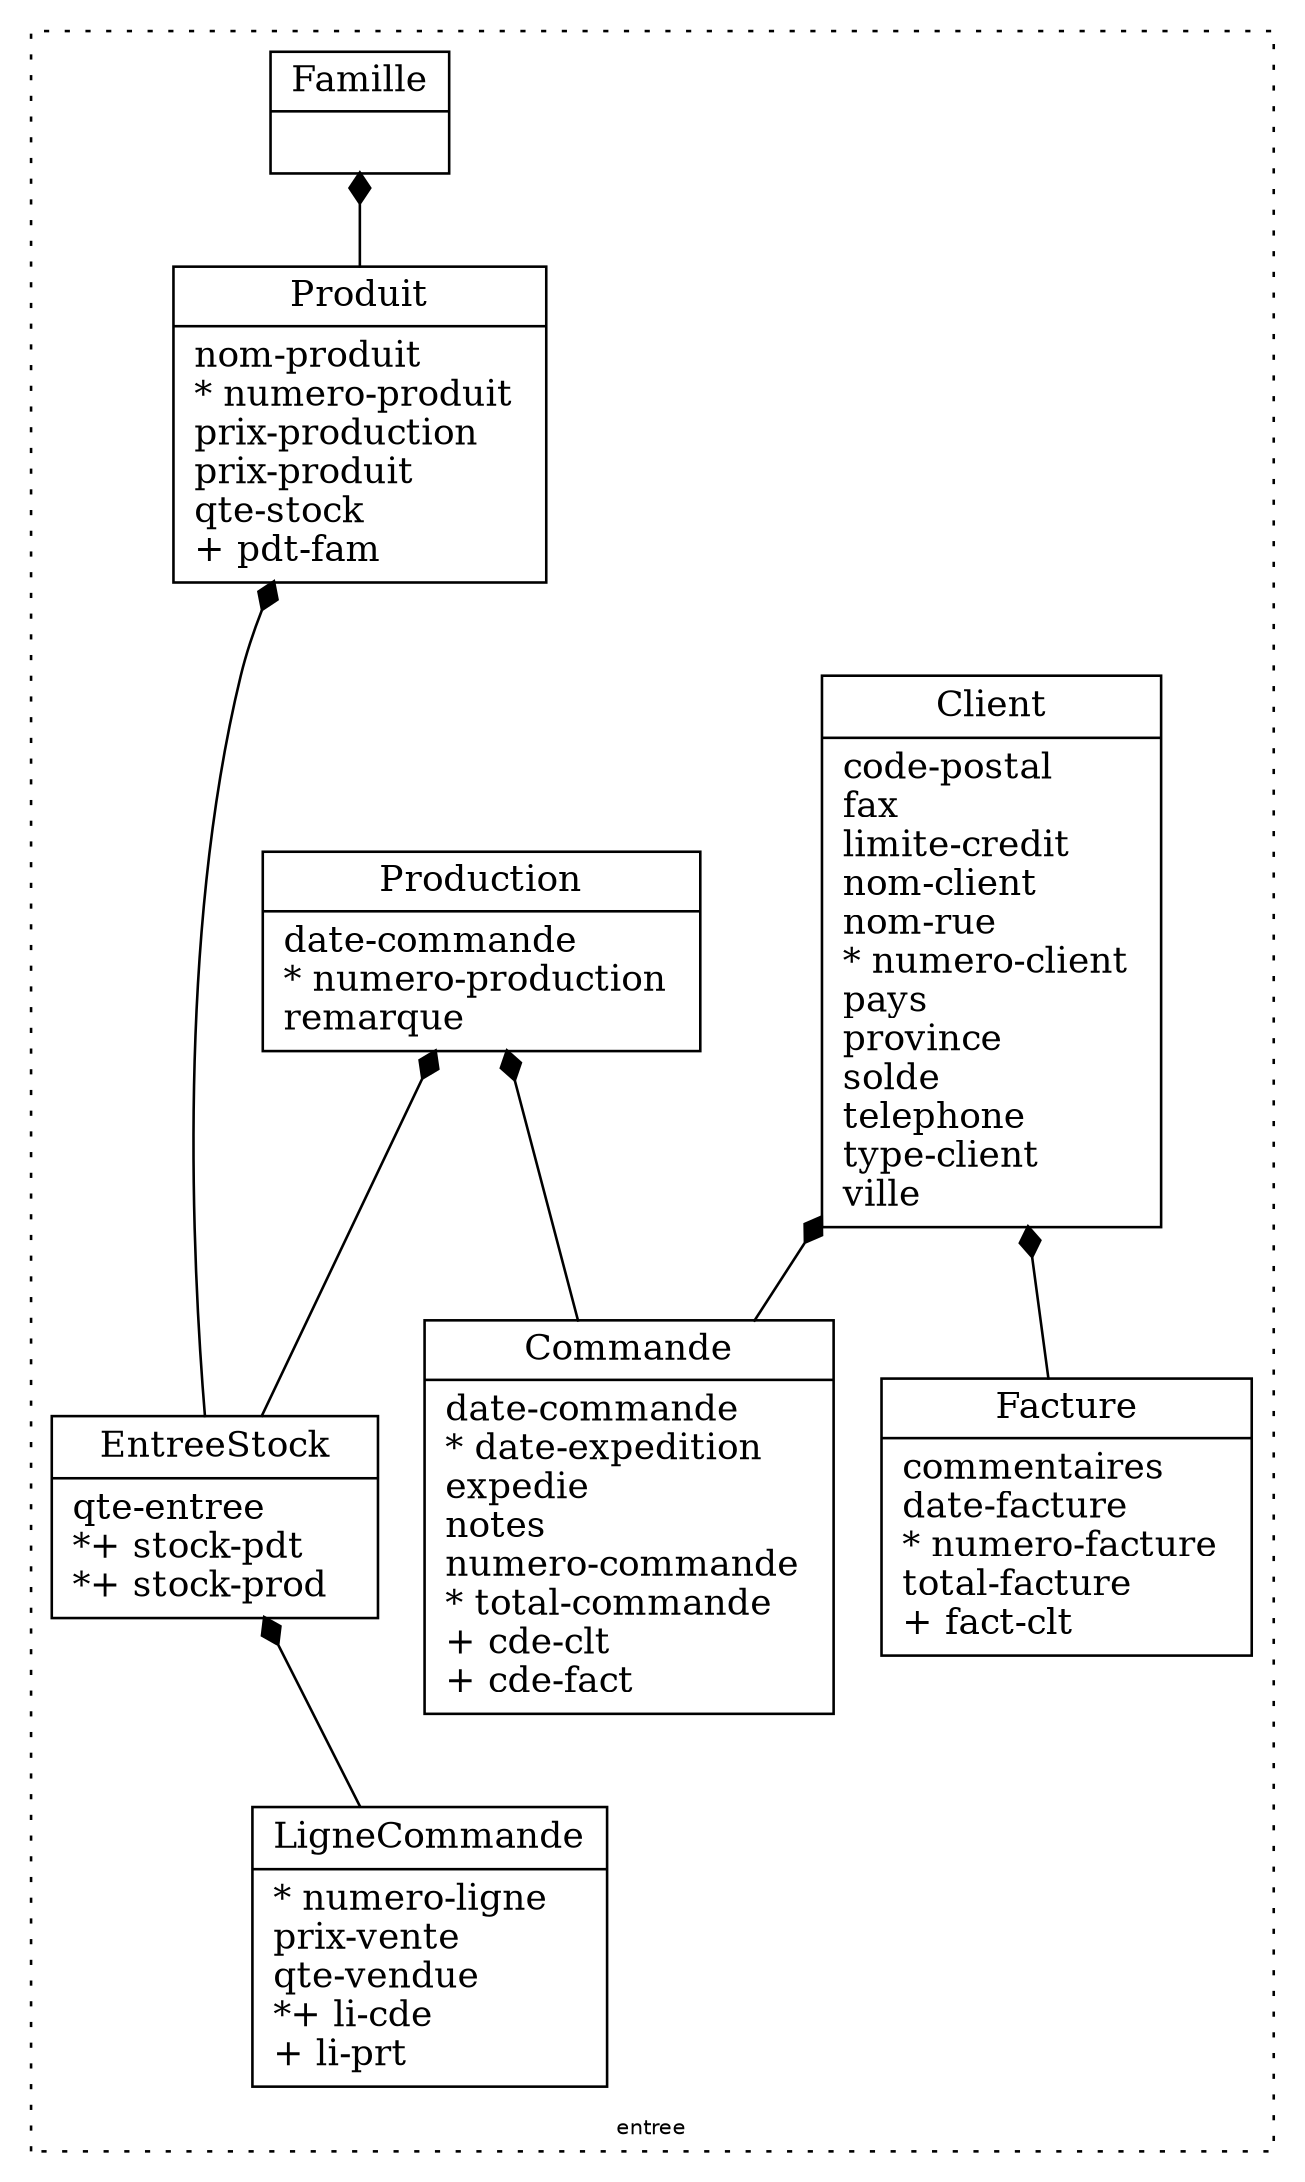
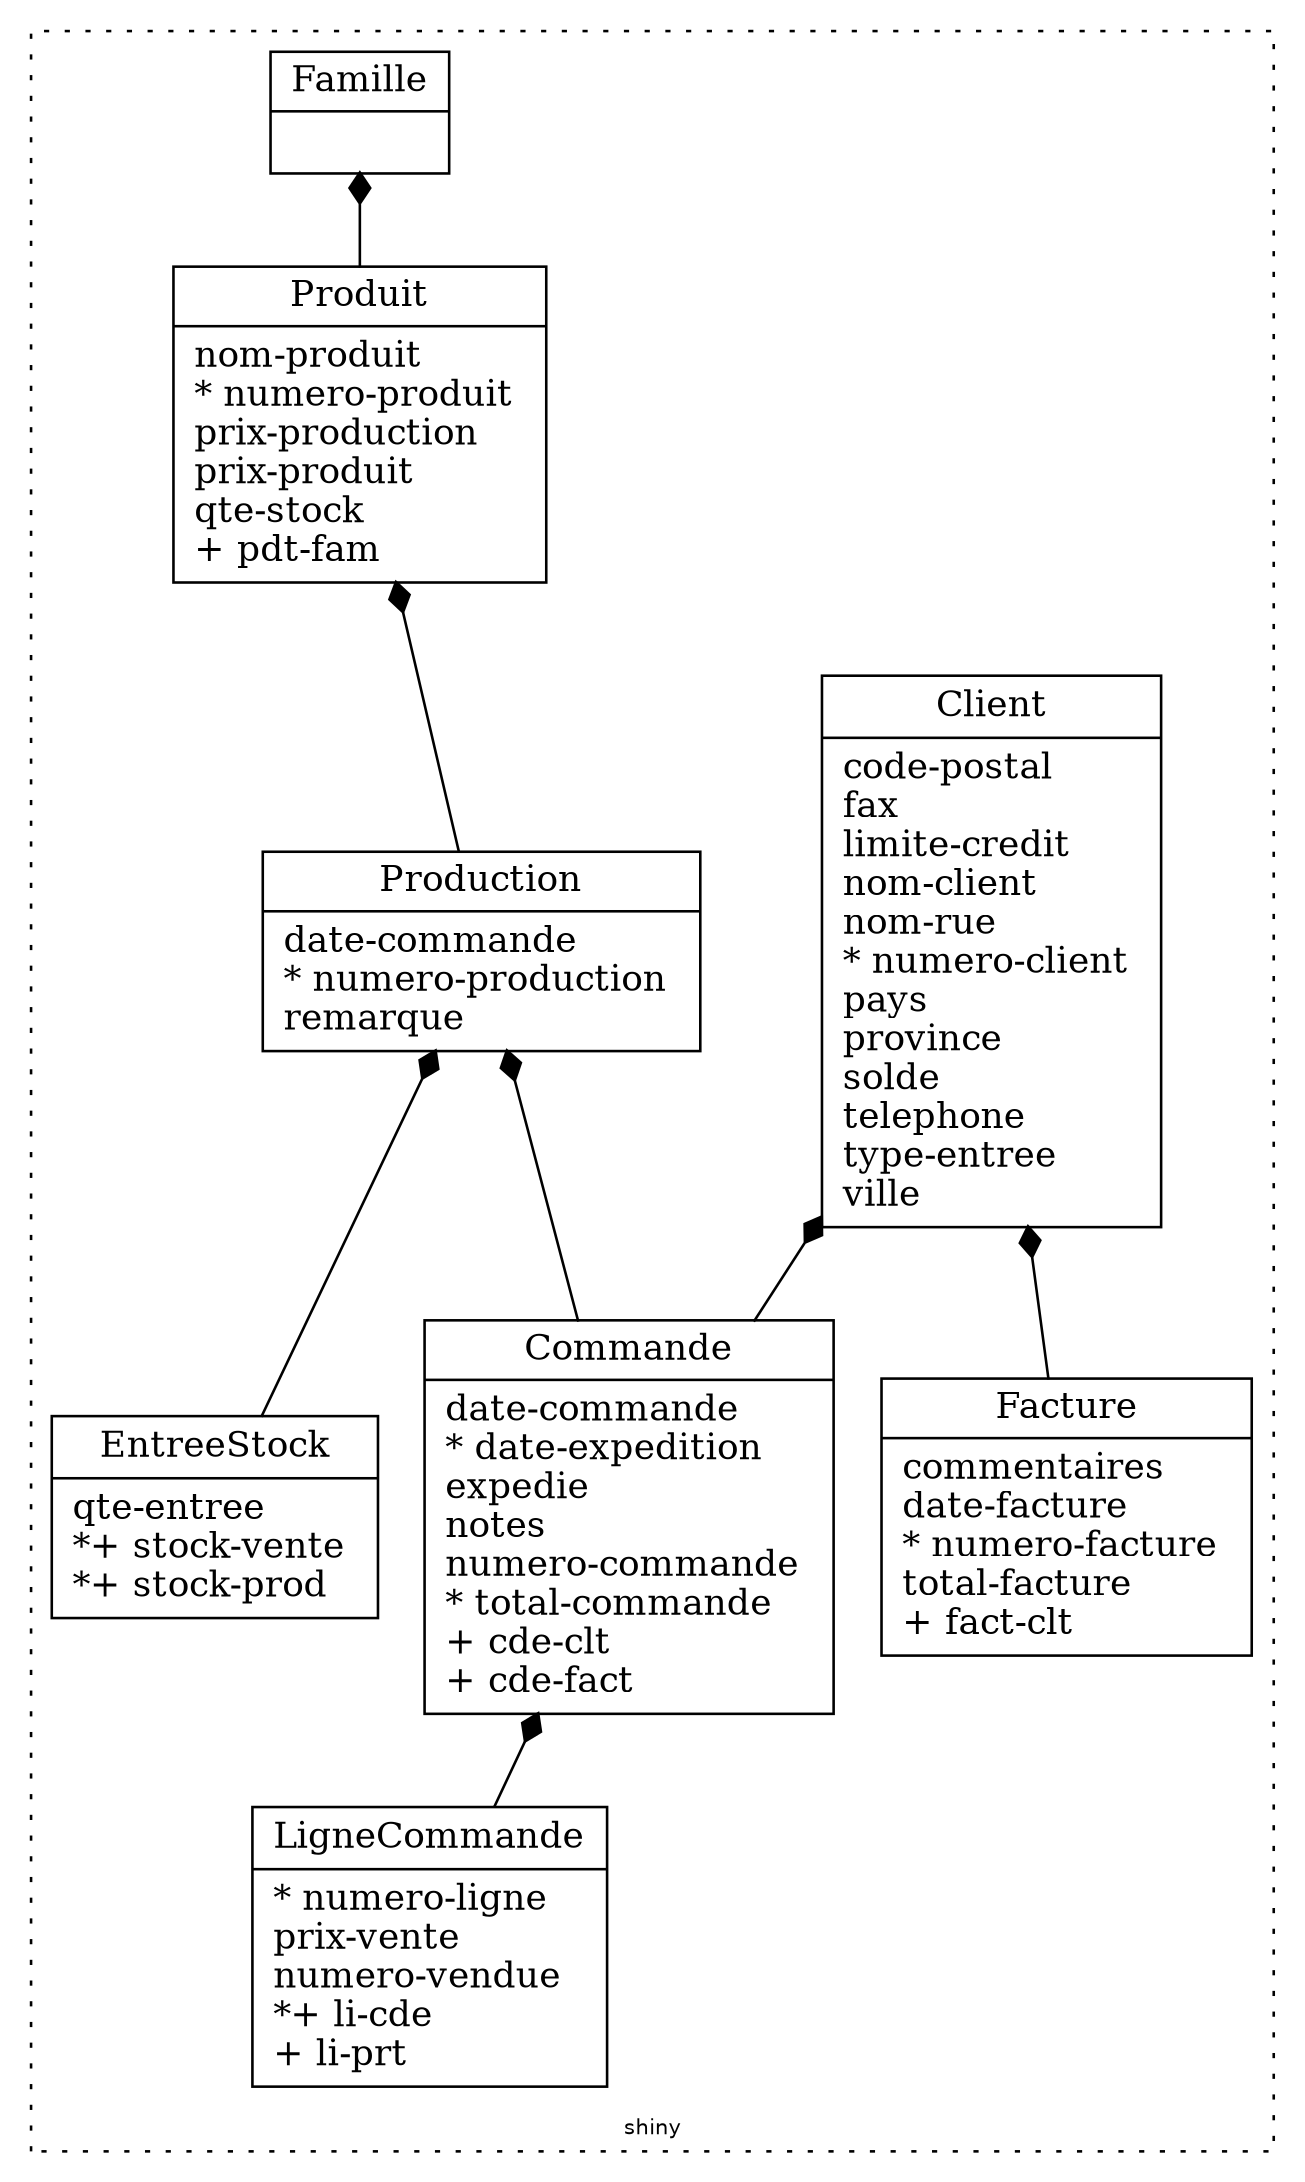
edge "Produit" -- "EntreeStock": now "Produit" -- "Production"
node "Client": text "type-client" -> "type-entree"
node "EntreeStock": text "*+ stock-pdt" -> "*+ stock-vente"
edge "EntreeStock" -- "LigneCommande": now "Commande" -- "LigneCommande"
node "LigneCommande": text "qte-vendue" -> "numero-vendue"
cluster "entree": label "entree" -> "shiny"
